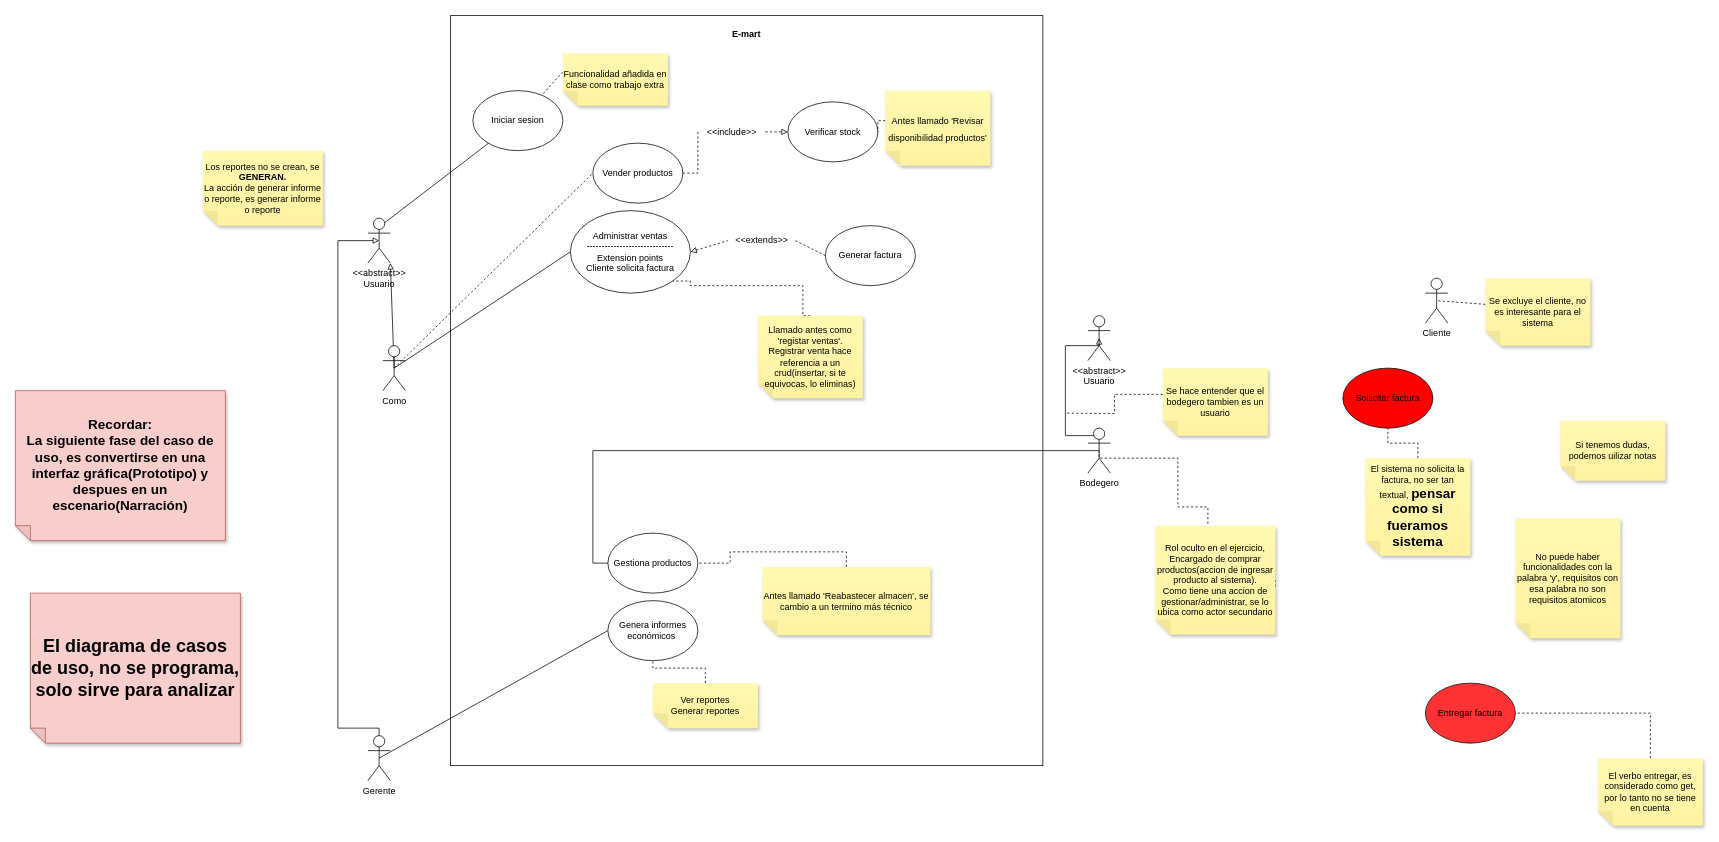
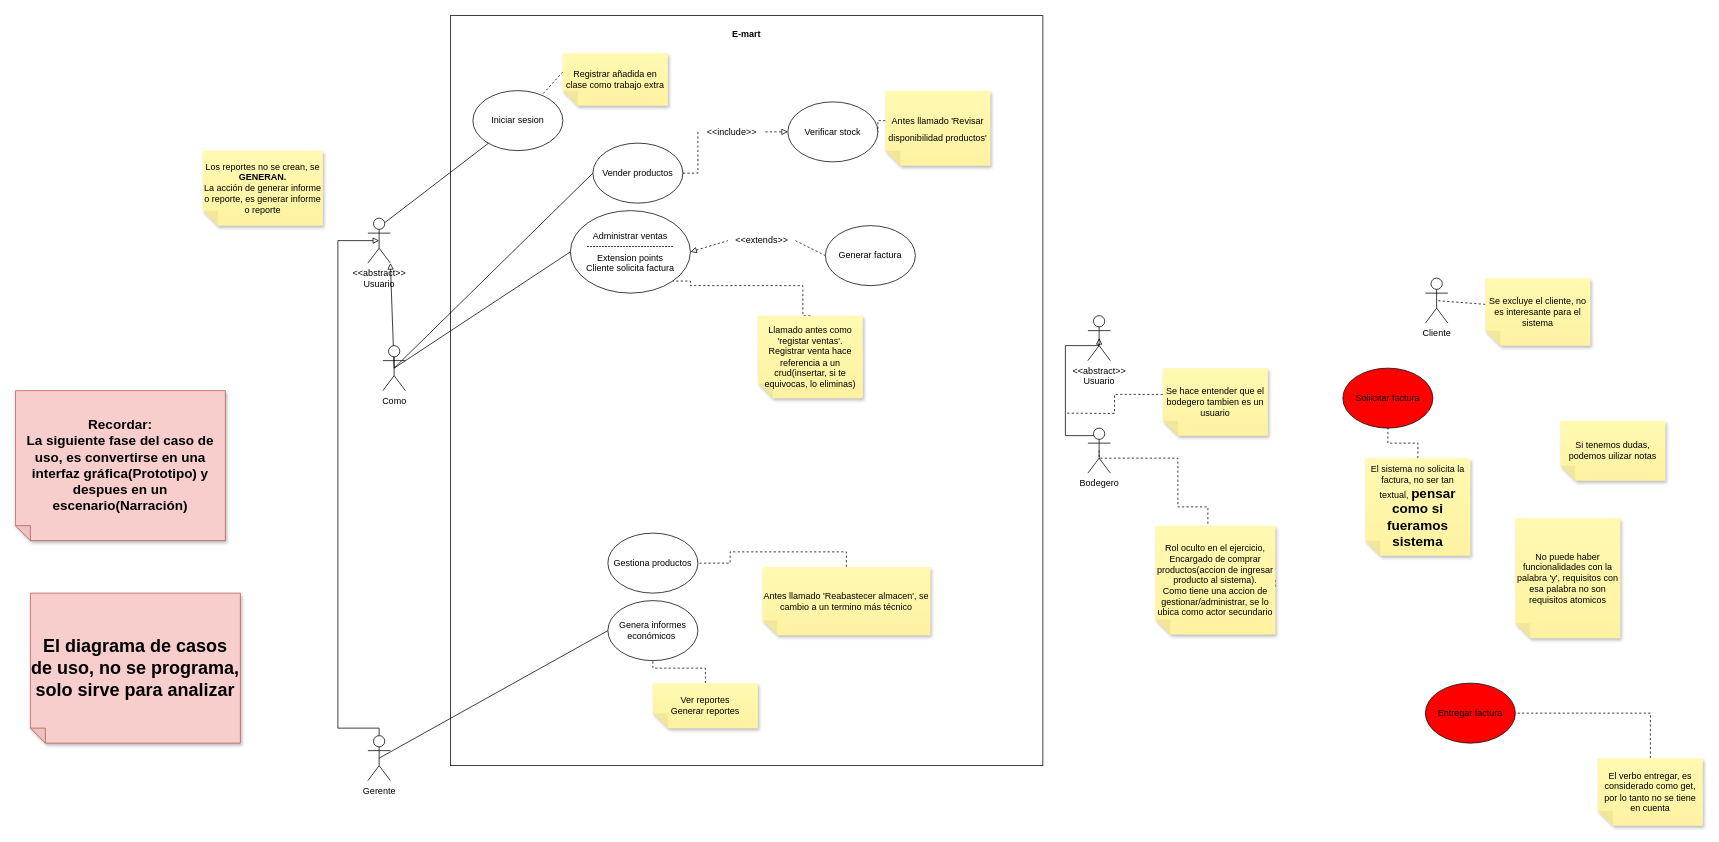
node "Funcionalidad añadida en clase como trabajo extra": label "Funcionalidad añadida en clase como trabajo extra" -> "Registrar añadida en clase como trabajo extra"
edge "Vender productos" -- "Como": style dashed -> solid
edge "Bodegero" -- "Gestiona productos": removed
node "Entregar factura": fillcolor #ff3333 -> #ff0000
